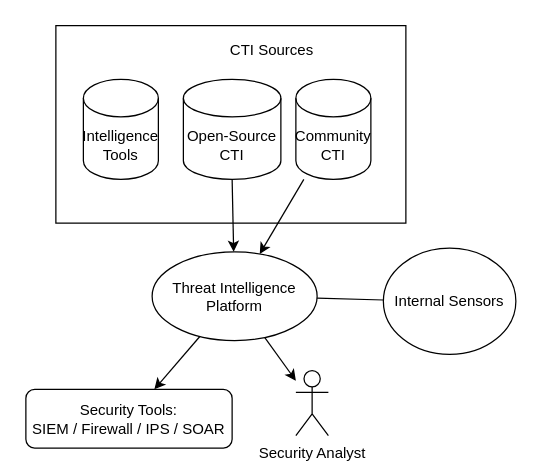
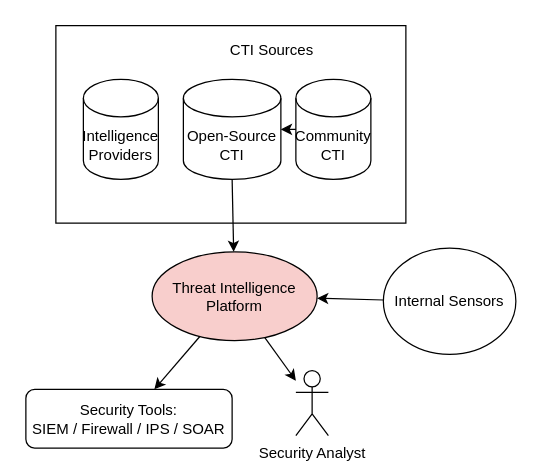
node "Intelligence Tools": label "Intelligence Tools" -> "Intelligence Providers"
edge "Community CTI" -> "Threat Intelligence Platform": now "Community CTI" -> "Open-Source CTI"
node "Threat Intelligence Platform": fillcolor #ffffff -> #f8cecc
edge "Threat Intelligence Platform" -- "Internal Sensors": arrowhead none -> classic
